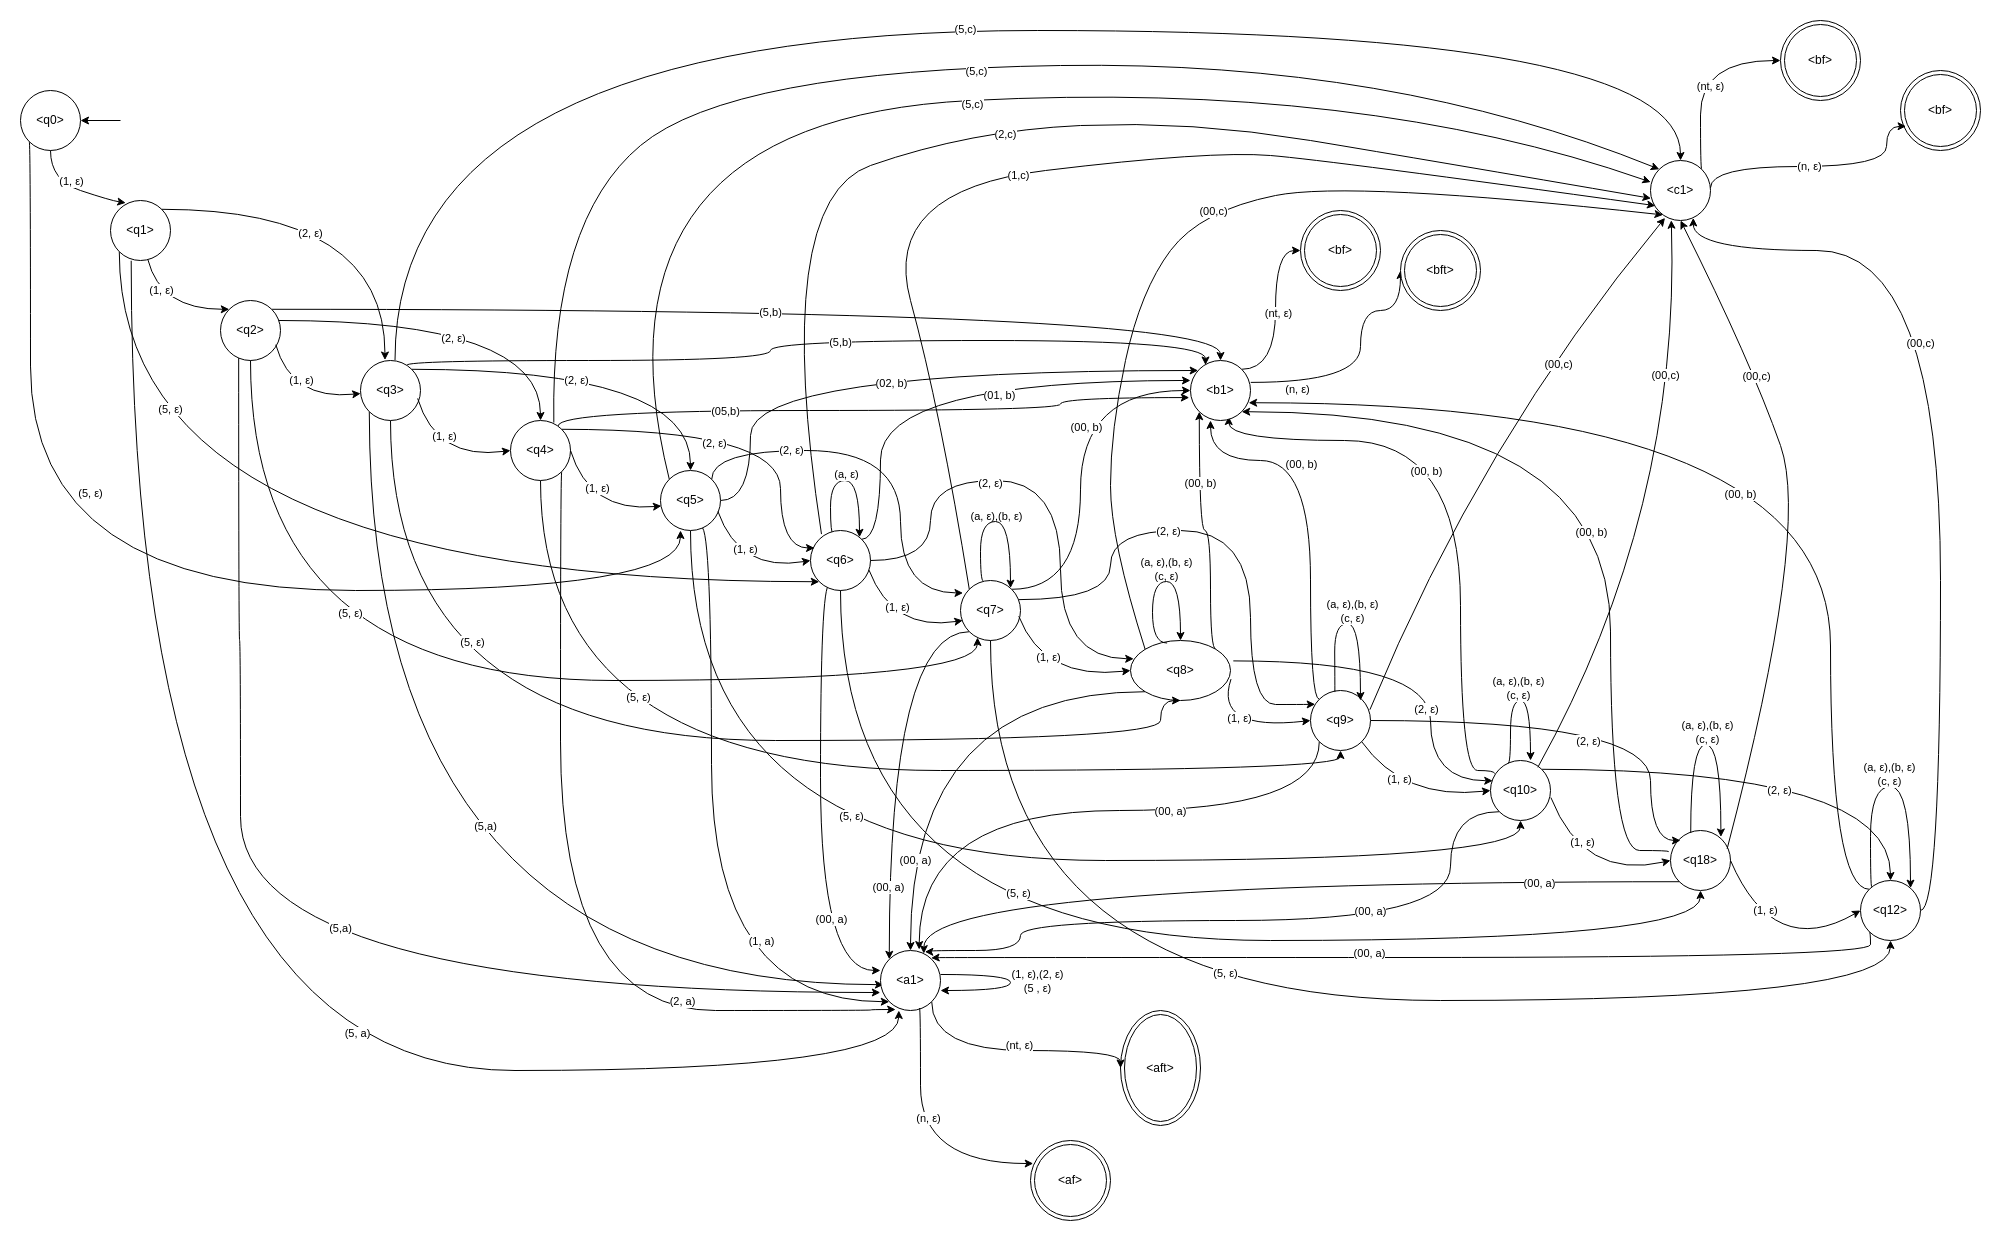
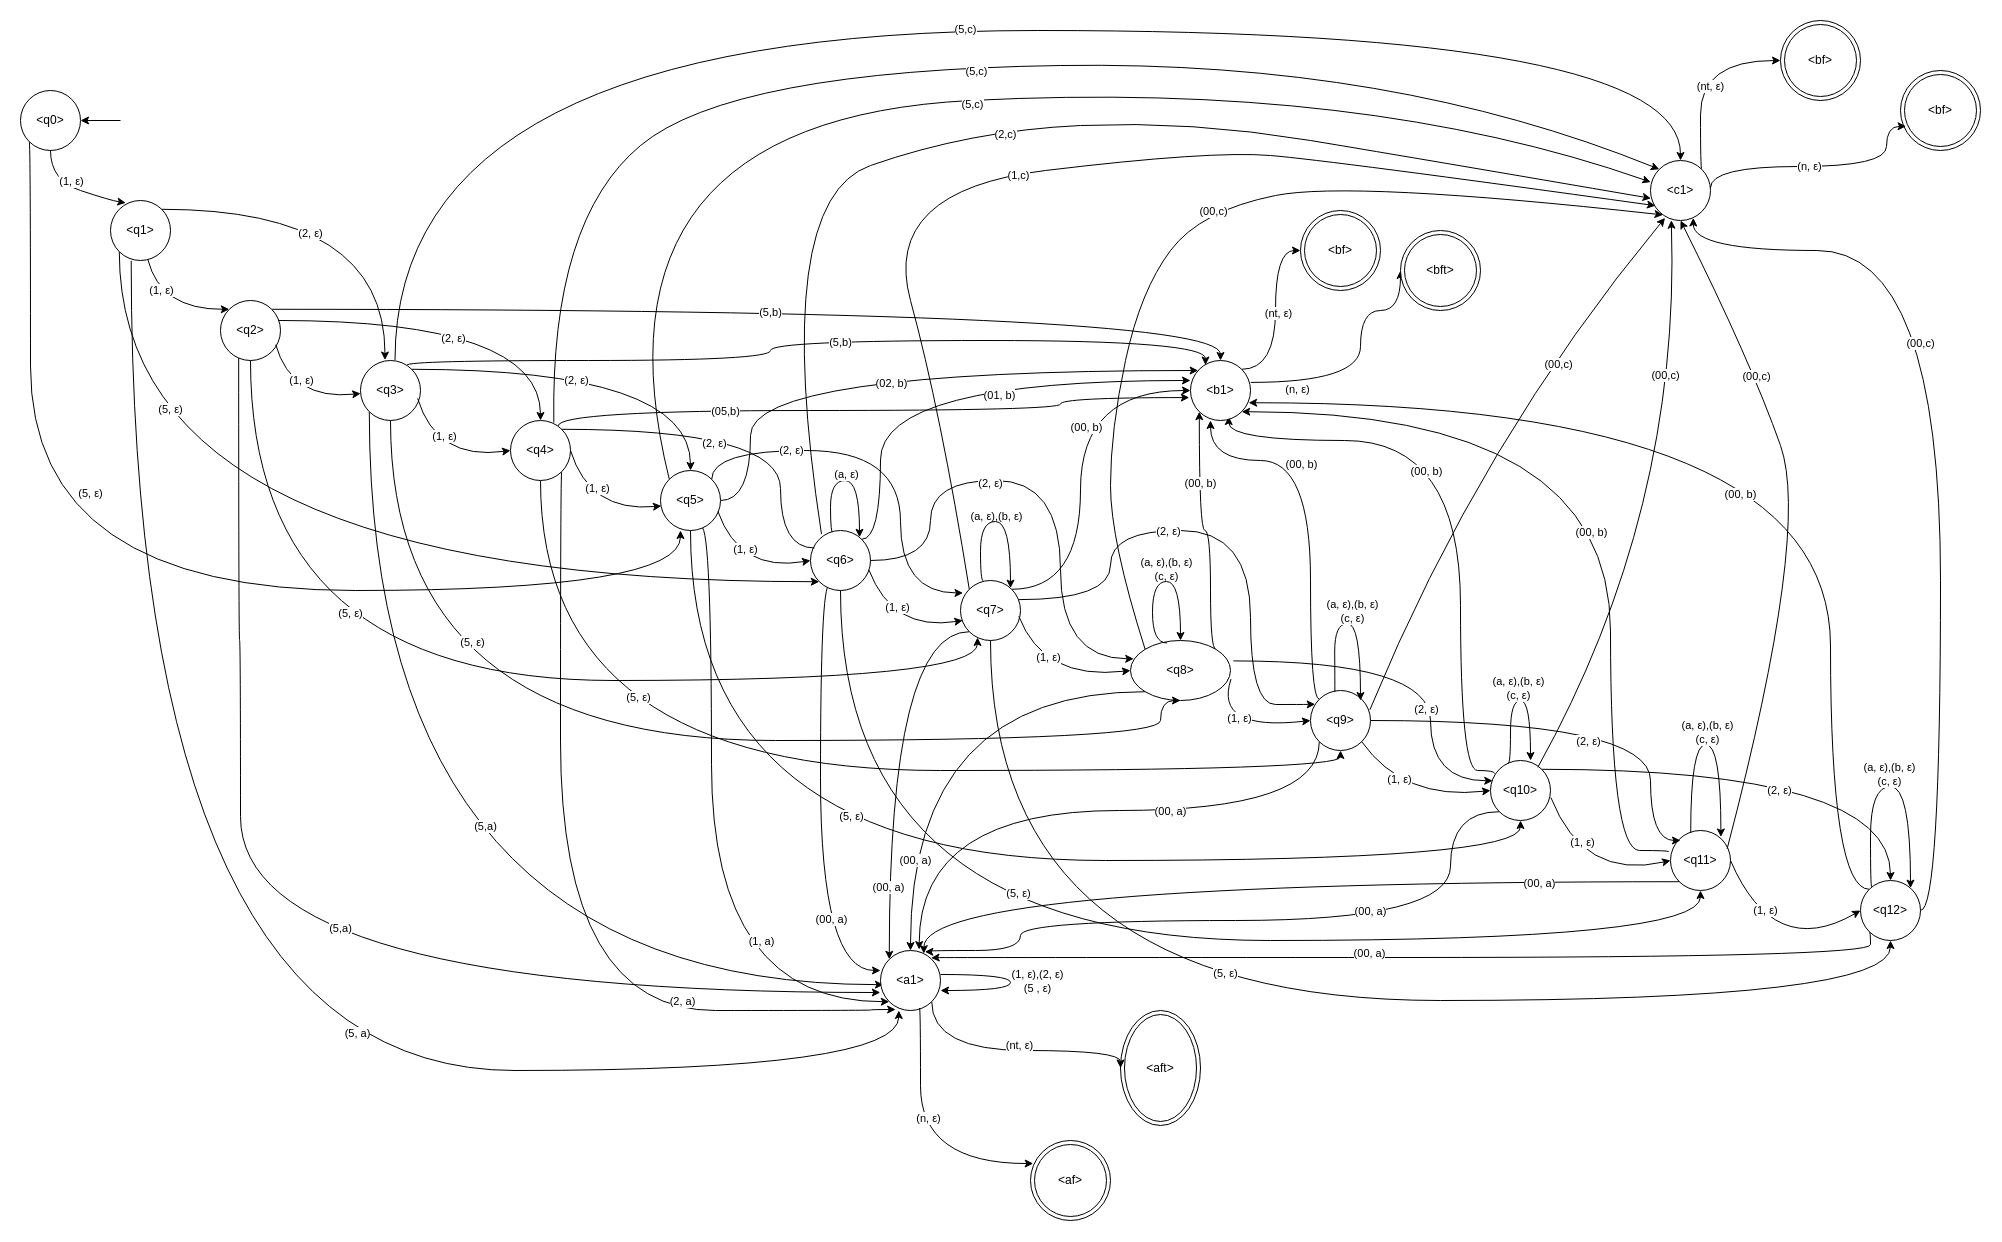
edge "<q4>" -> "<q6>": arrowhead classic -> none
node "<q18>": label "<q18>" -> "<q11>"
